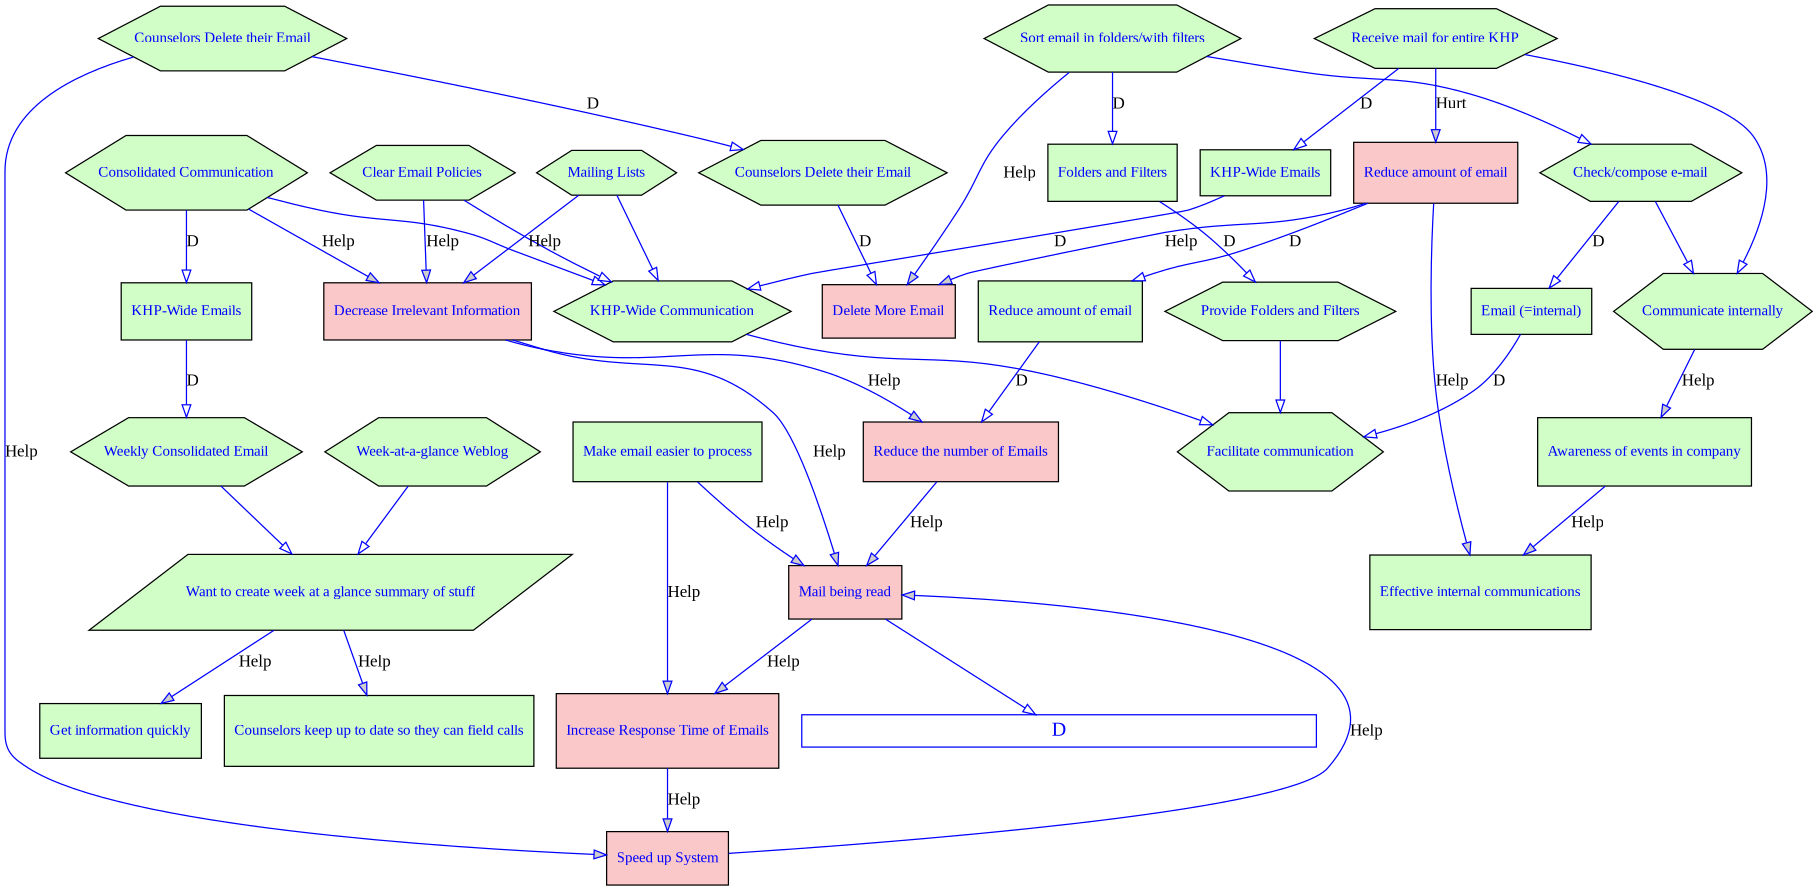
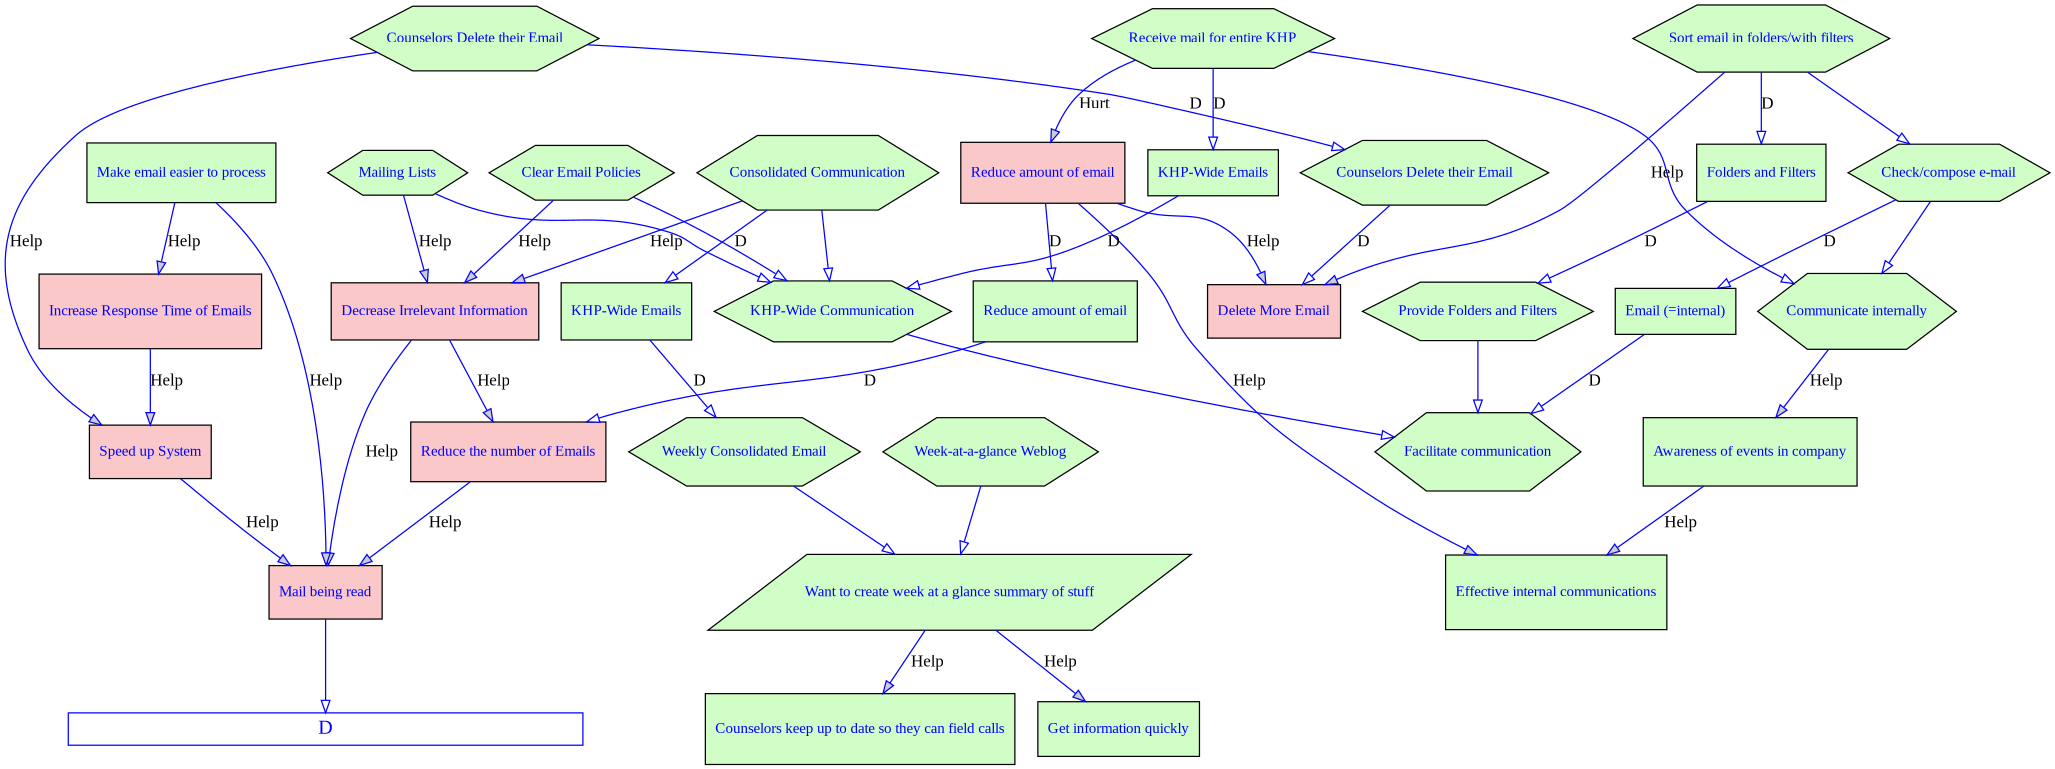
edge "Mail being read" -> "Increase Response Time of Emails": removed, label "Help"
